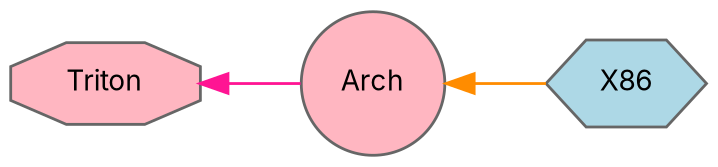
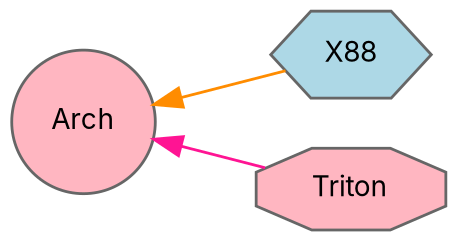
edge "Arch" -> "Triton": reversed
node "X86": label "X86" -> "X88"
